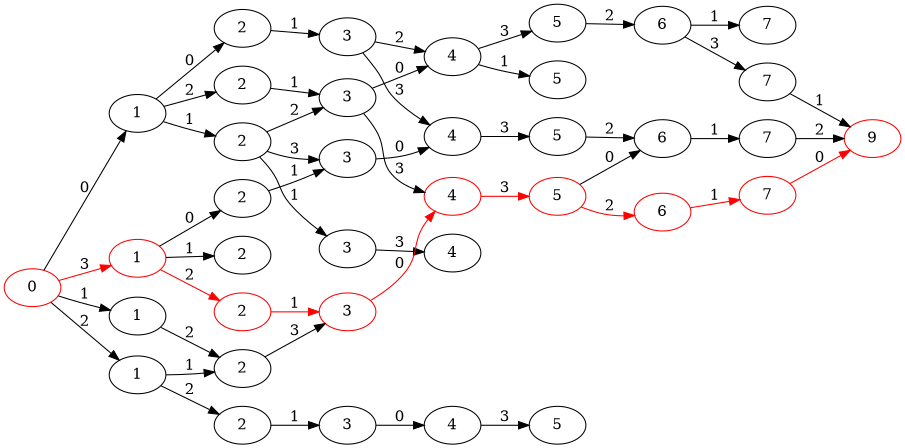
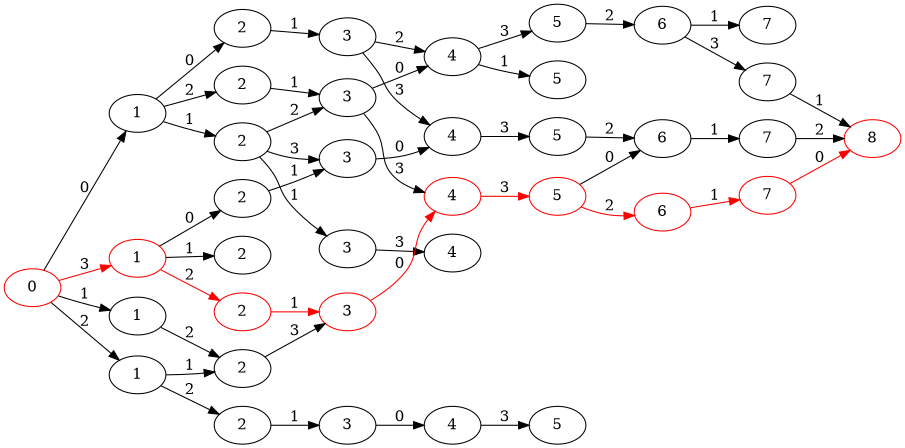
node "9": label "9" -> "8"
